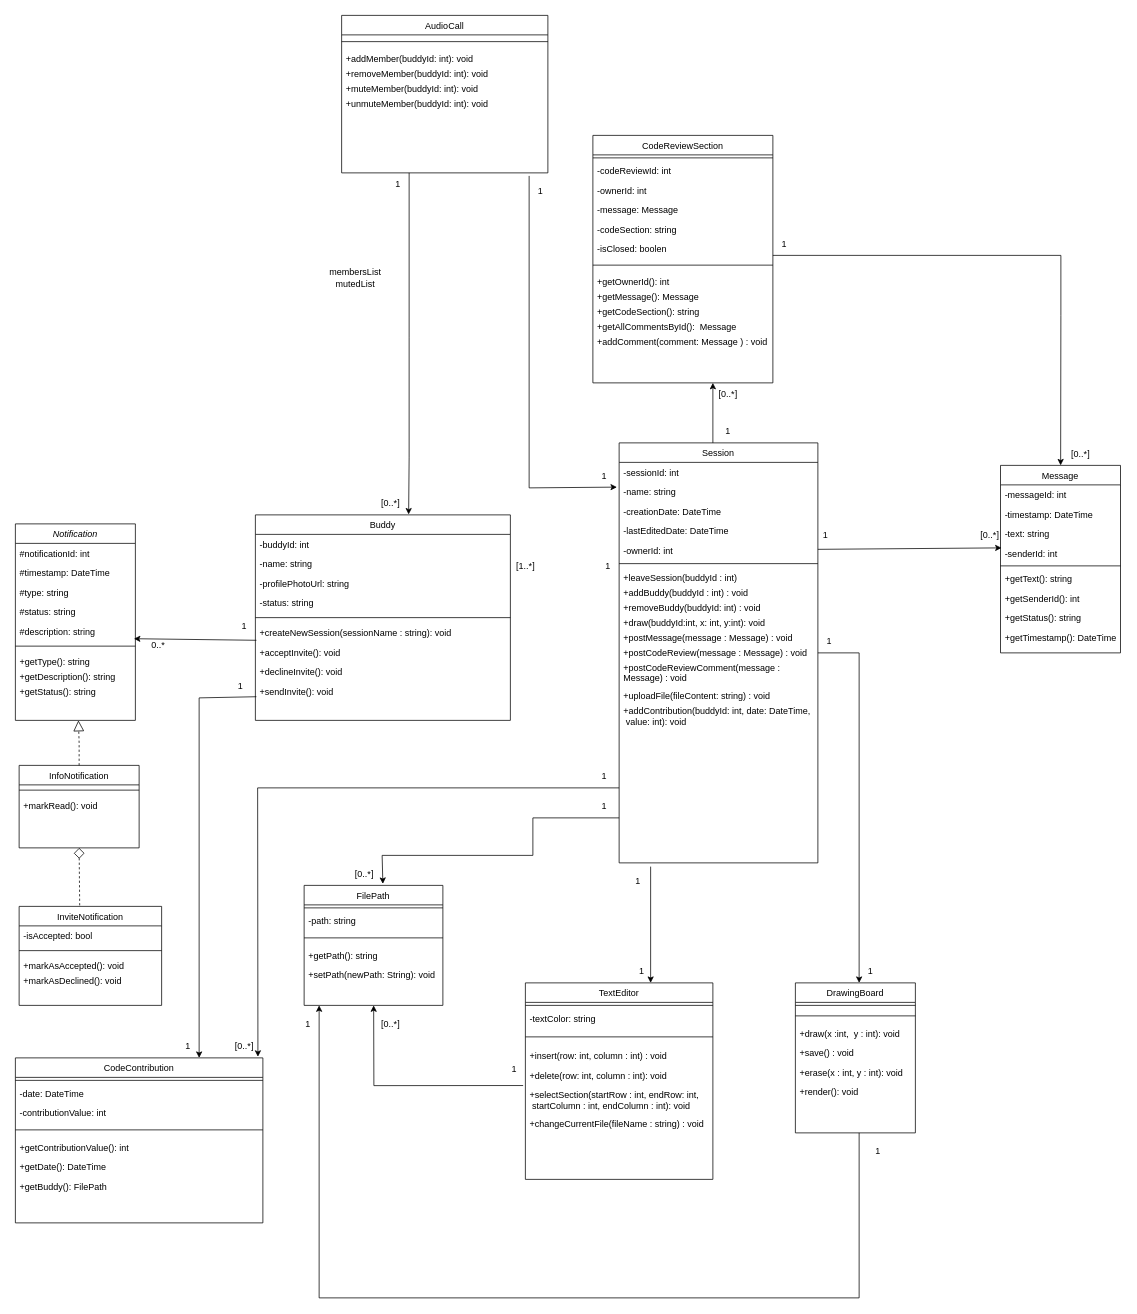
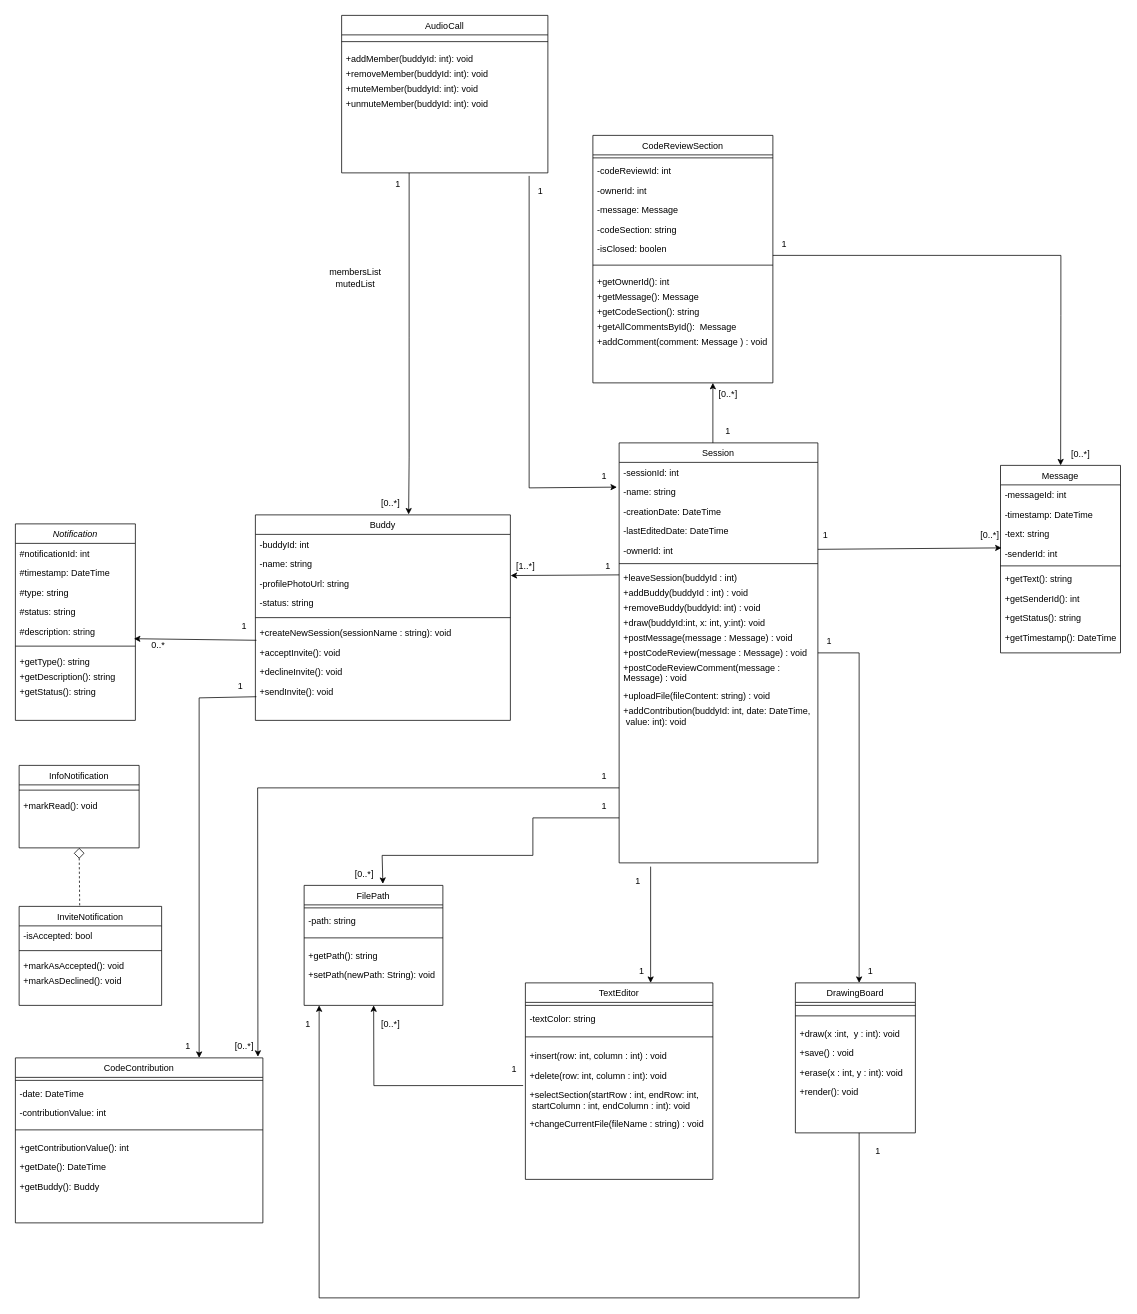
edge "+leaveSession(buddyId : int)" -> "-profilePhotoUrl: string": added
edge "InfoNotification" -> "Notification": removed
node "+getBuddy(): FilePath": label "+getBuddy(): FilePath" -> "+getBuddy(): Buddy"
